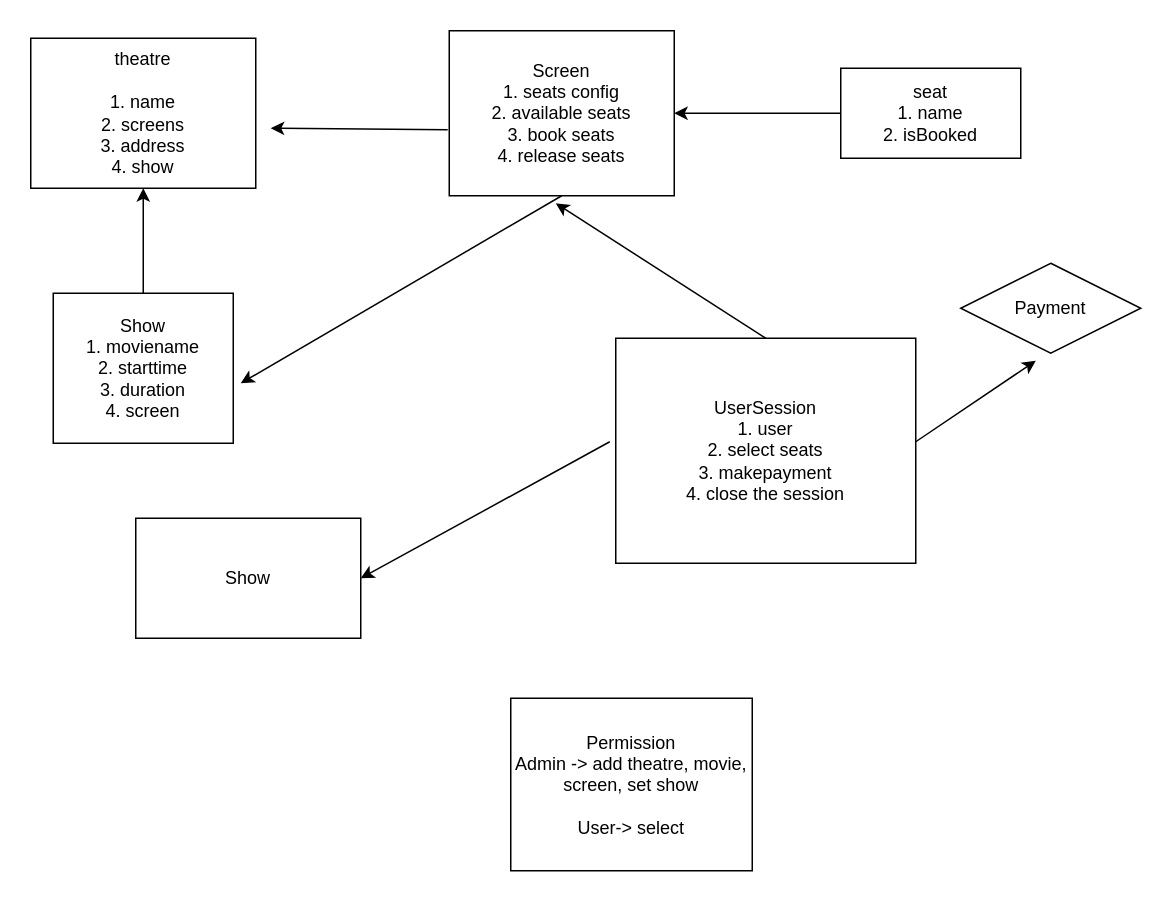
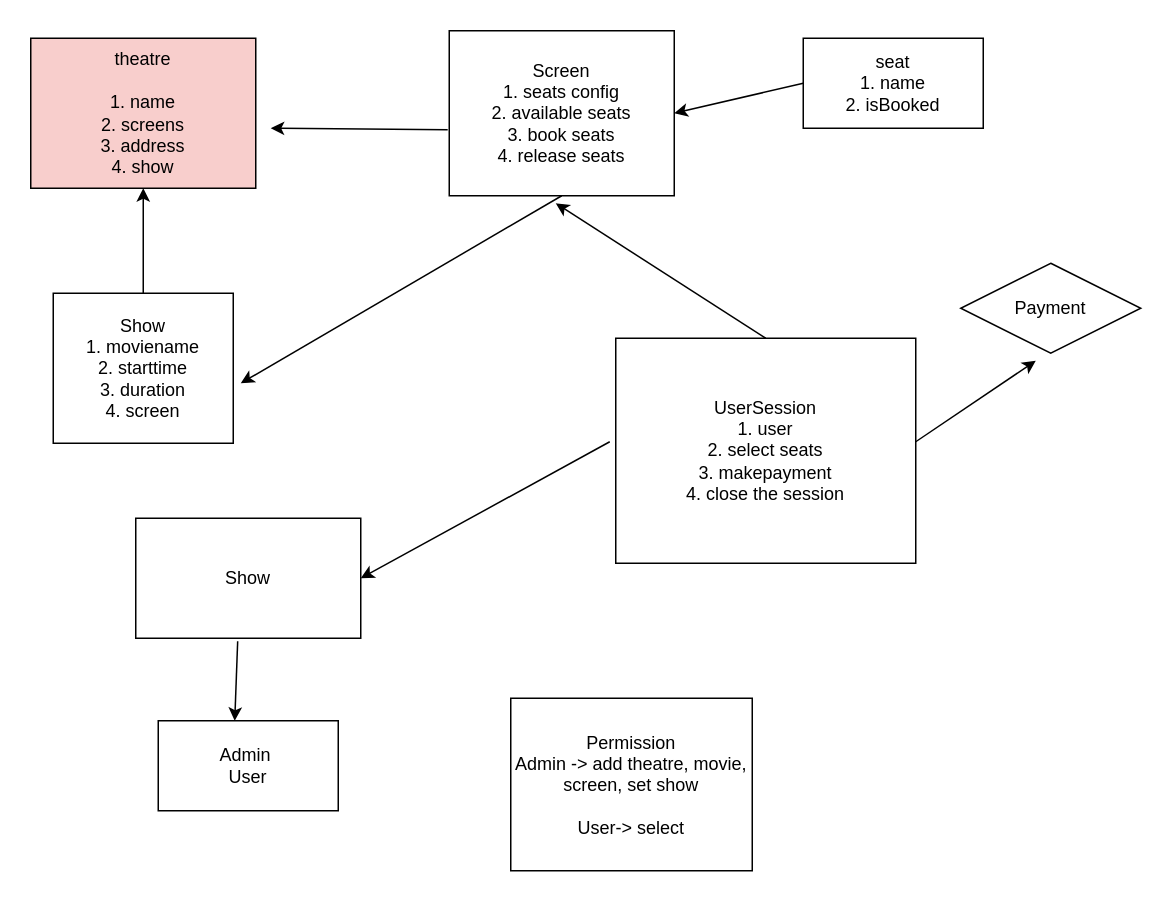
node "theatre 1. name 2. screens 3. address 4. show": fillcolor #ffffff -> #f8cecc
node "seat 1. name 2. isBooked": moved (931, 113) -> (893, 83)
edge "Show" -> "Admin User": added
node "Admin User": added
